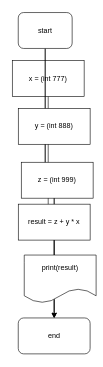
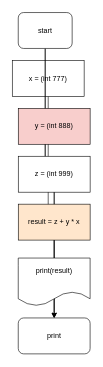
node "y = (int 888)": fillcolor #ffffff -> #f8cecc
node "z = (int 999)": moved (57, 180) -> (54, 174)
node "result = z + y * x": fillcolor #ffffff -> #ffe6cc
node "print(result)": moved (60, 279) -> (54, 282)
node "end": label "end" -> "print"
